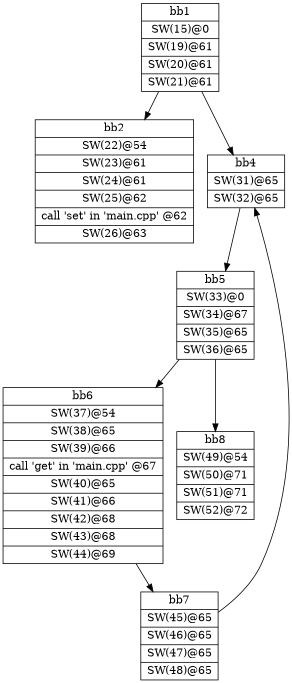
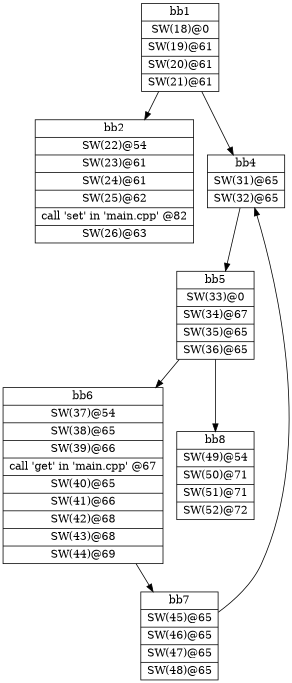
node "bb1": text "SW(15)@0" -> "SW(18)@0"
node "bb2": text "call 'set' in 'main.cpp' @62" -> "call 'set' in 'main.cpp' @82"
